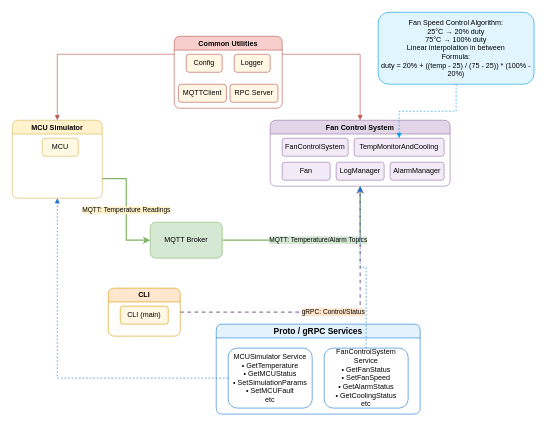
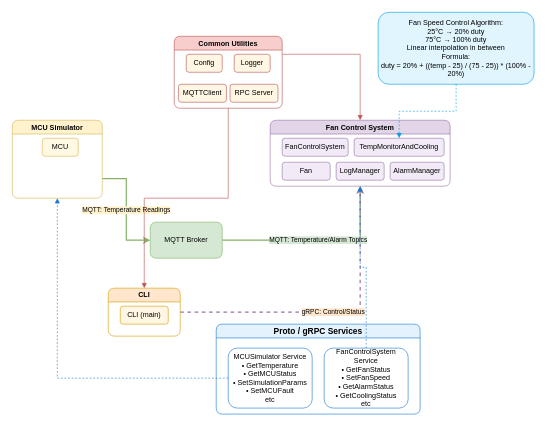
edge "Common Utilities" -> "MCU Simulator": removed
edge "Common Utilities" -> "CLI": added
